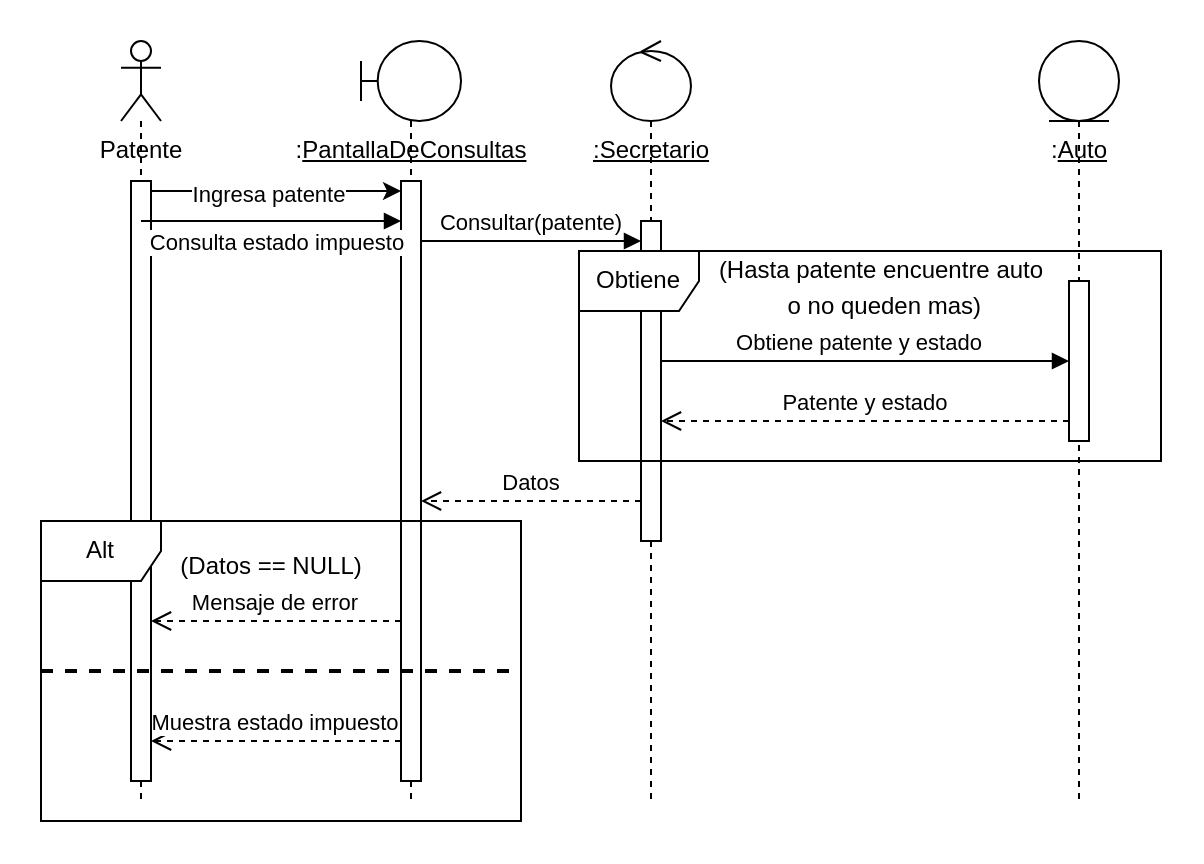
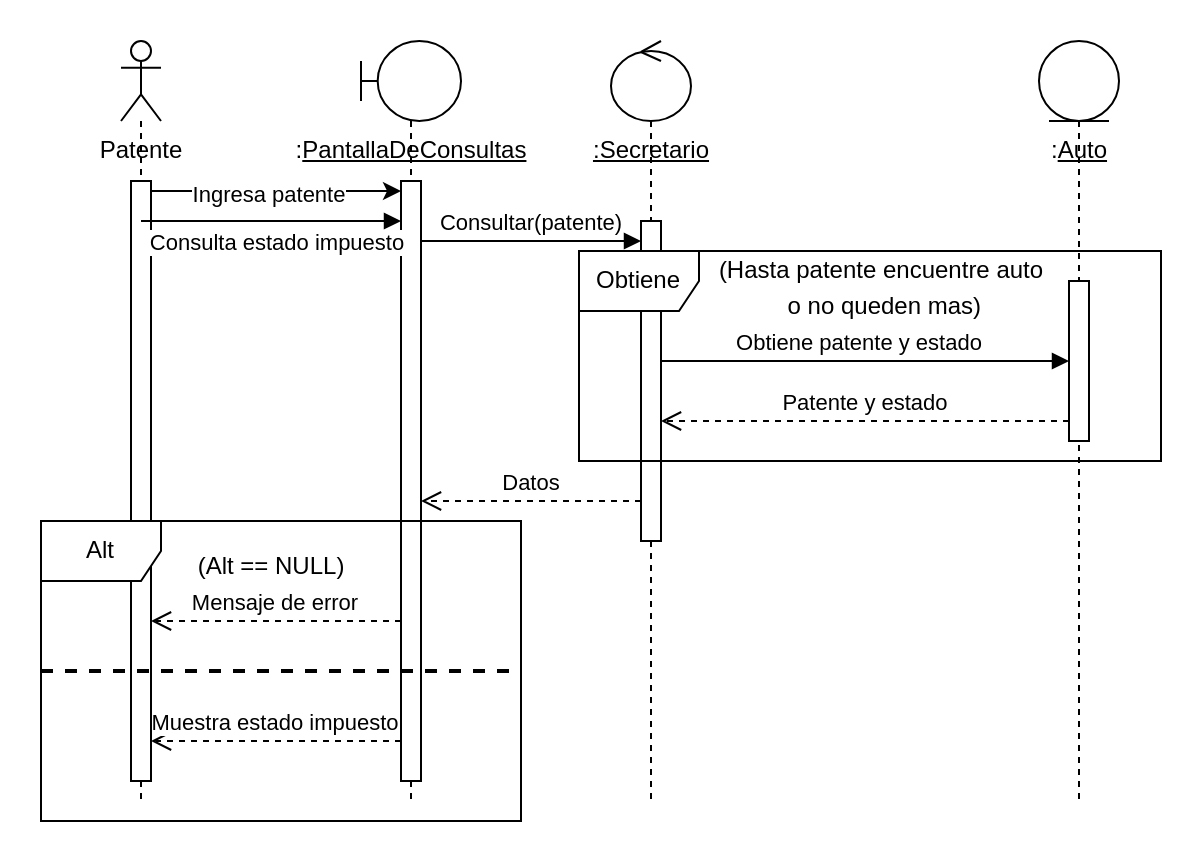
node "(Datos == NULL)": label "(Datos == NULL)" -> "(Alt == NULL)"
